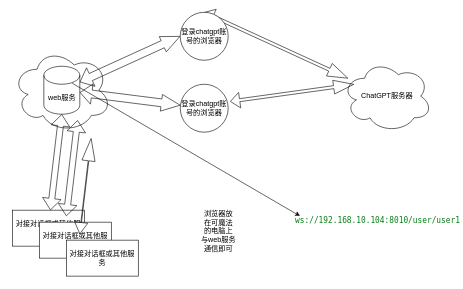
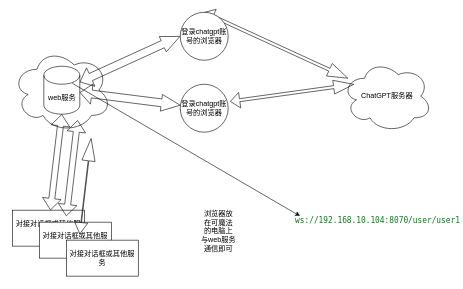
node "ws://192.168.10.104:8010/user/user1": label "ws://192.168.10.104:8010/user/user1" -> "ws://192.168.10.104:8070/user/user1"
